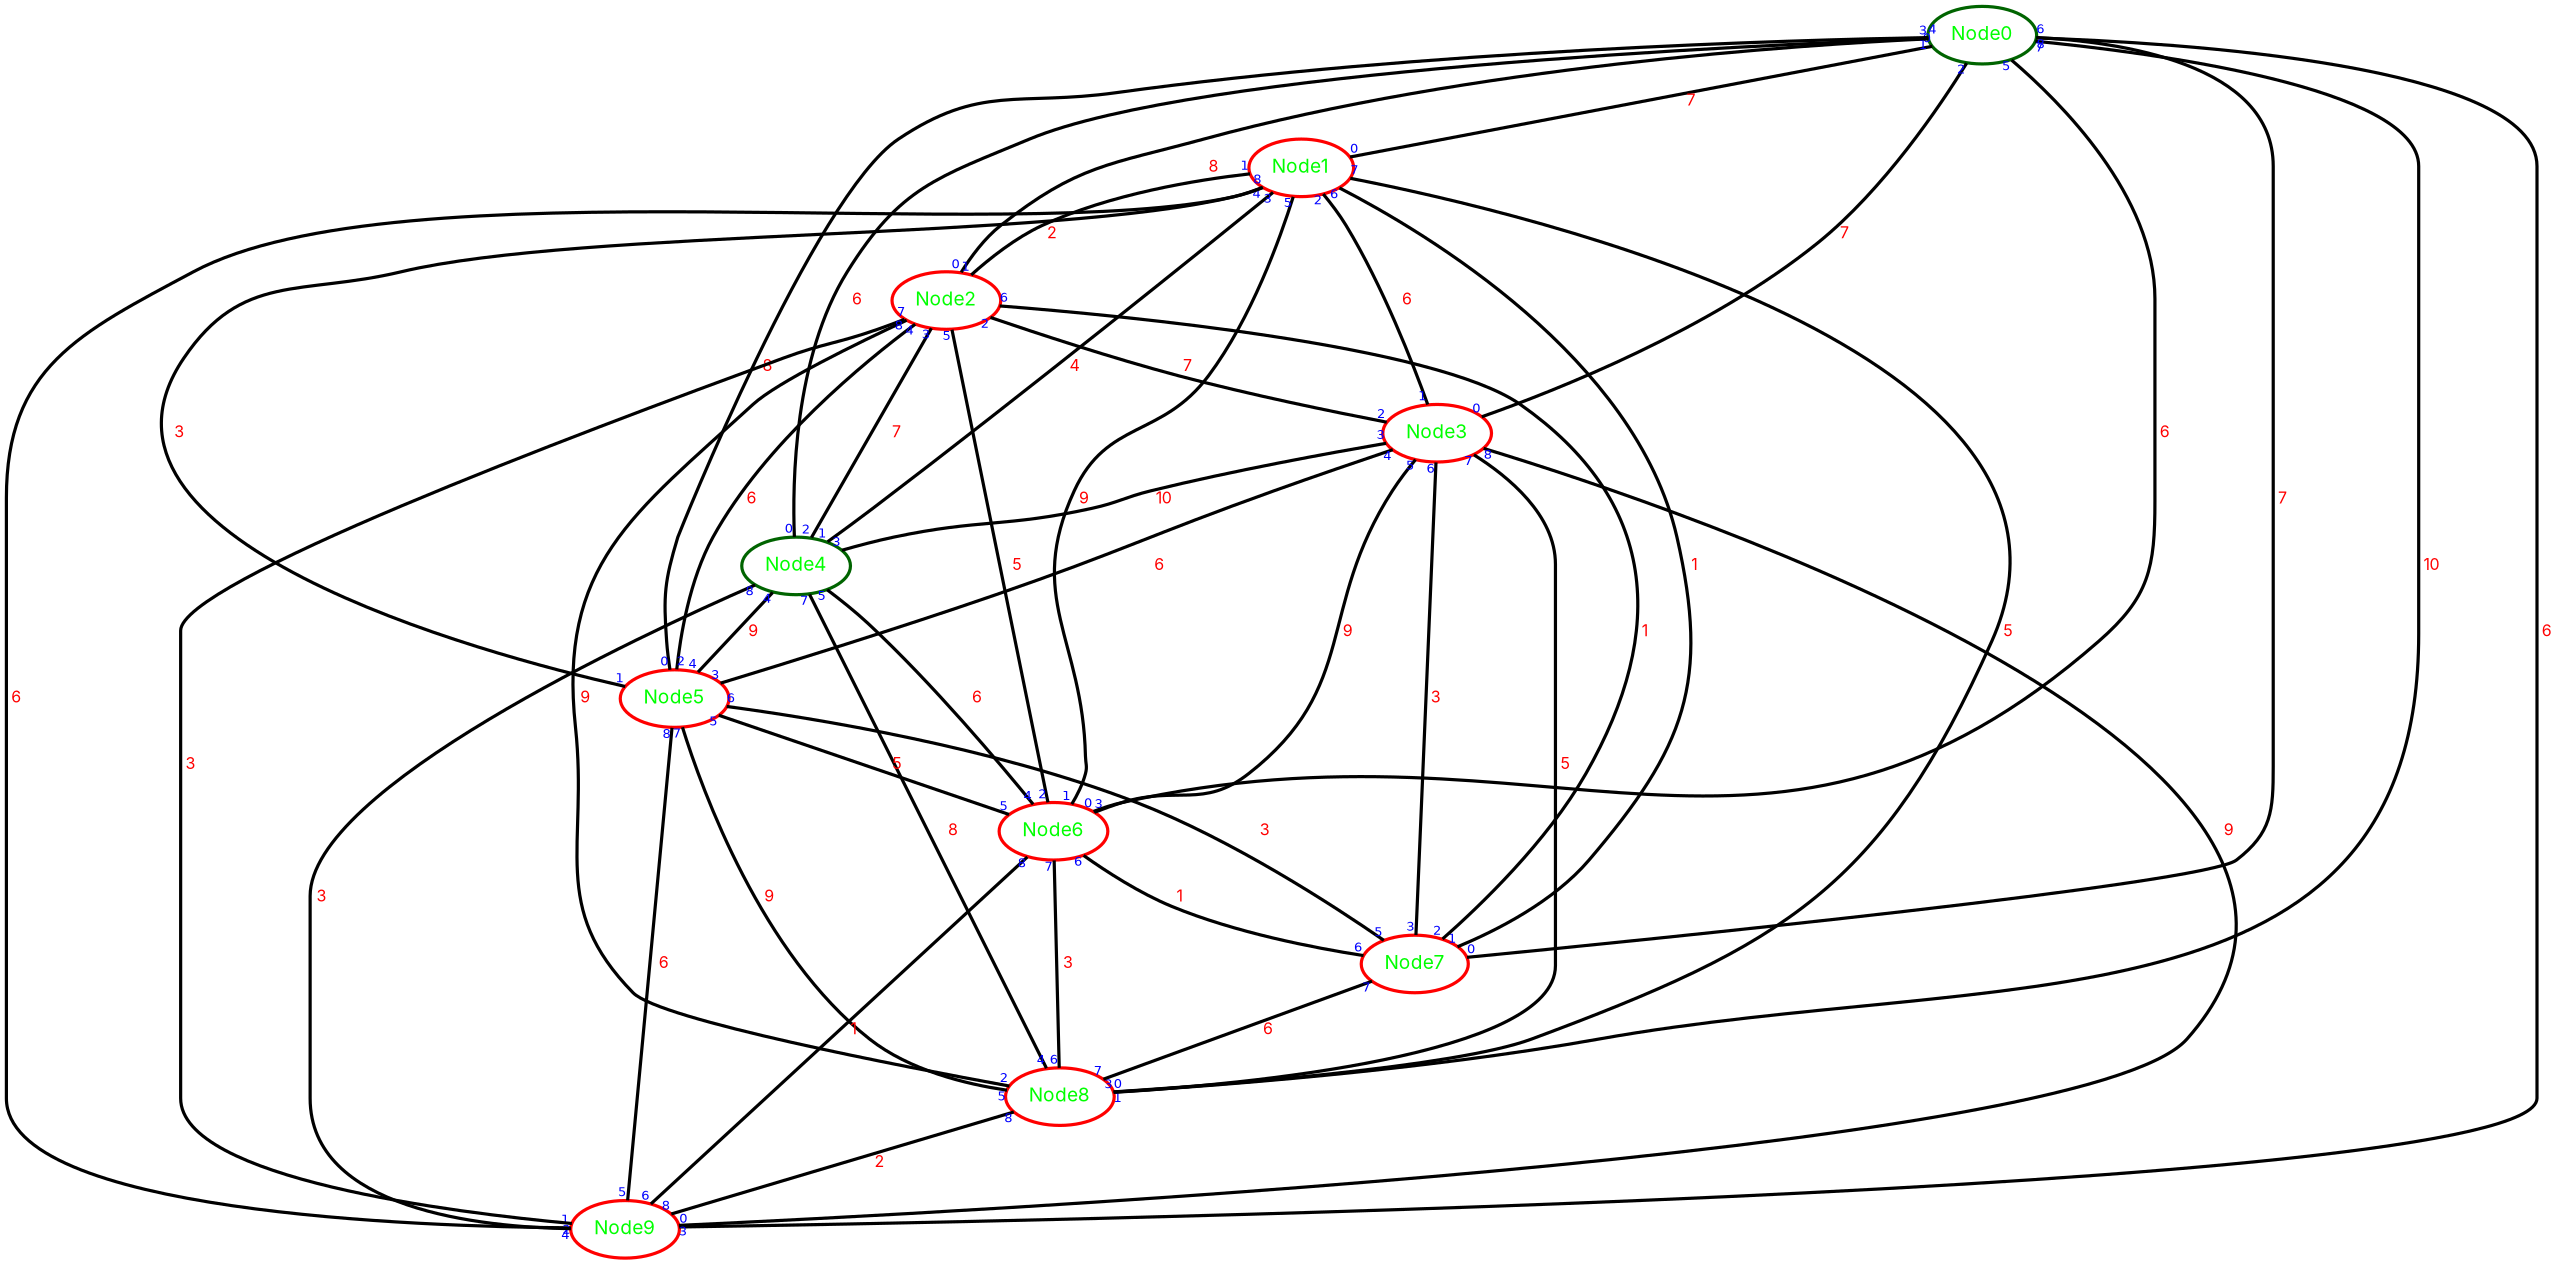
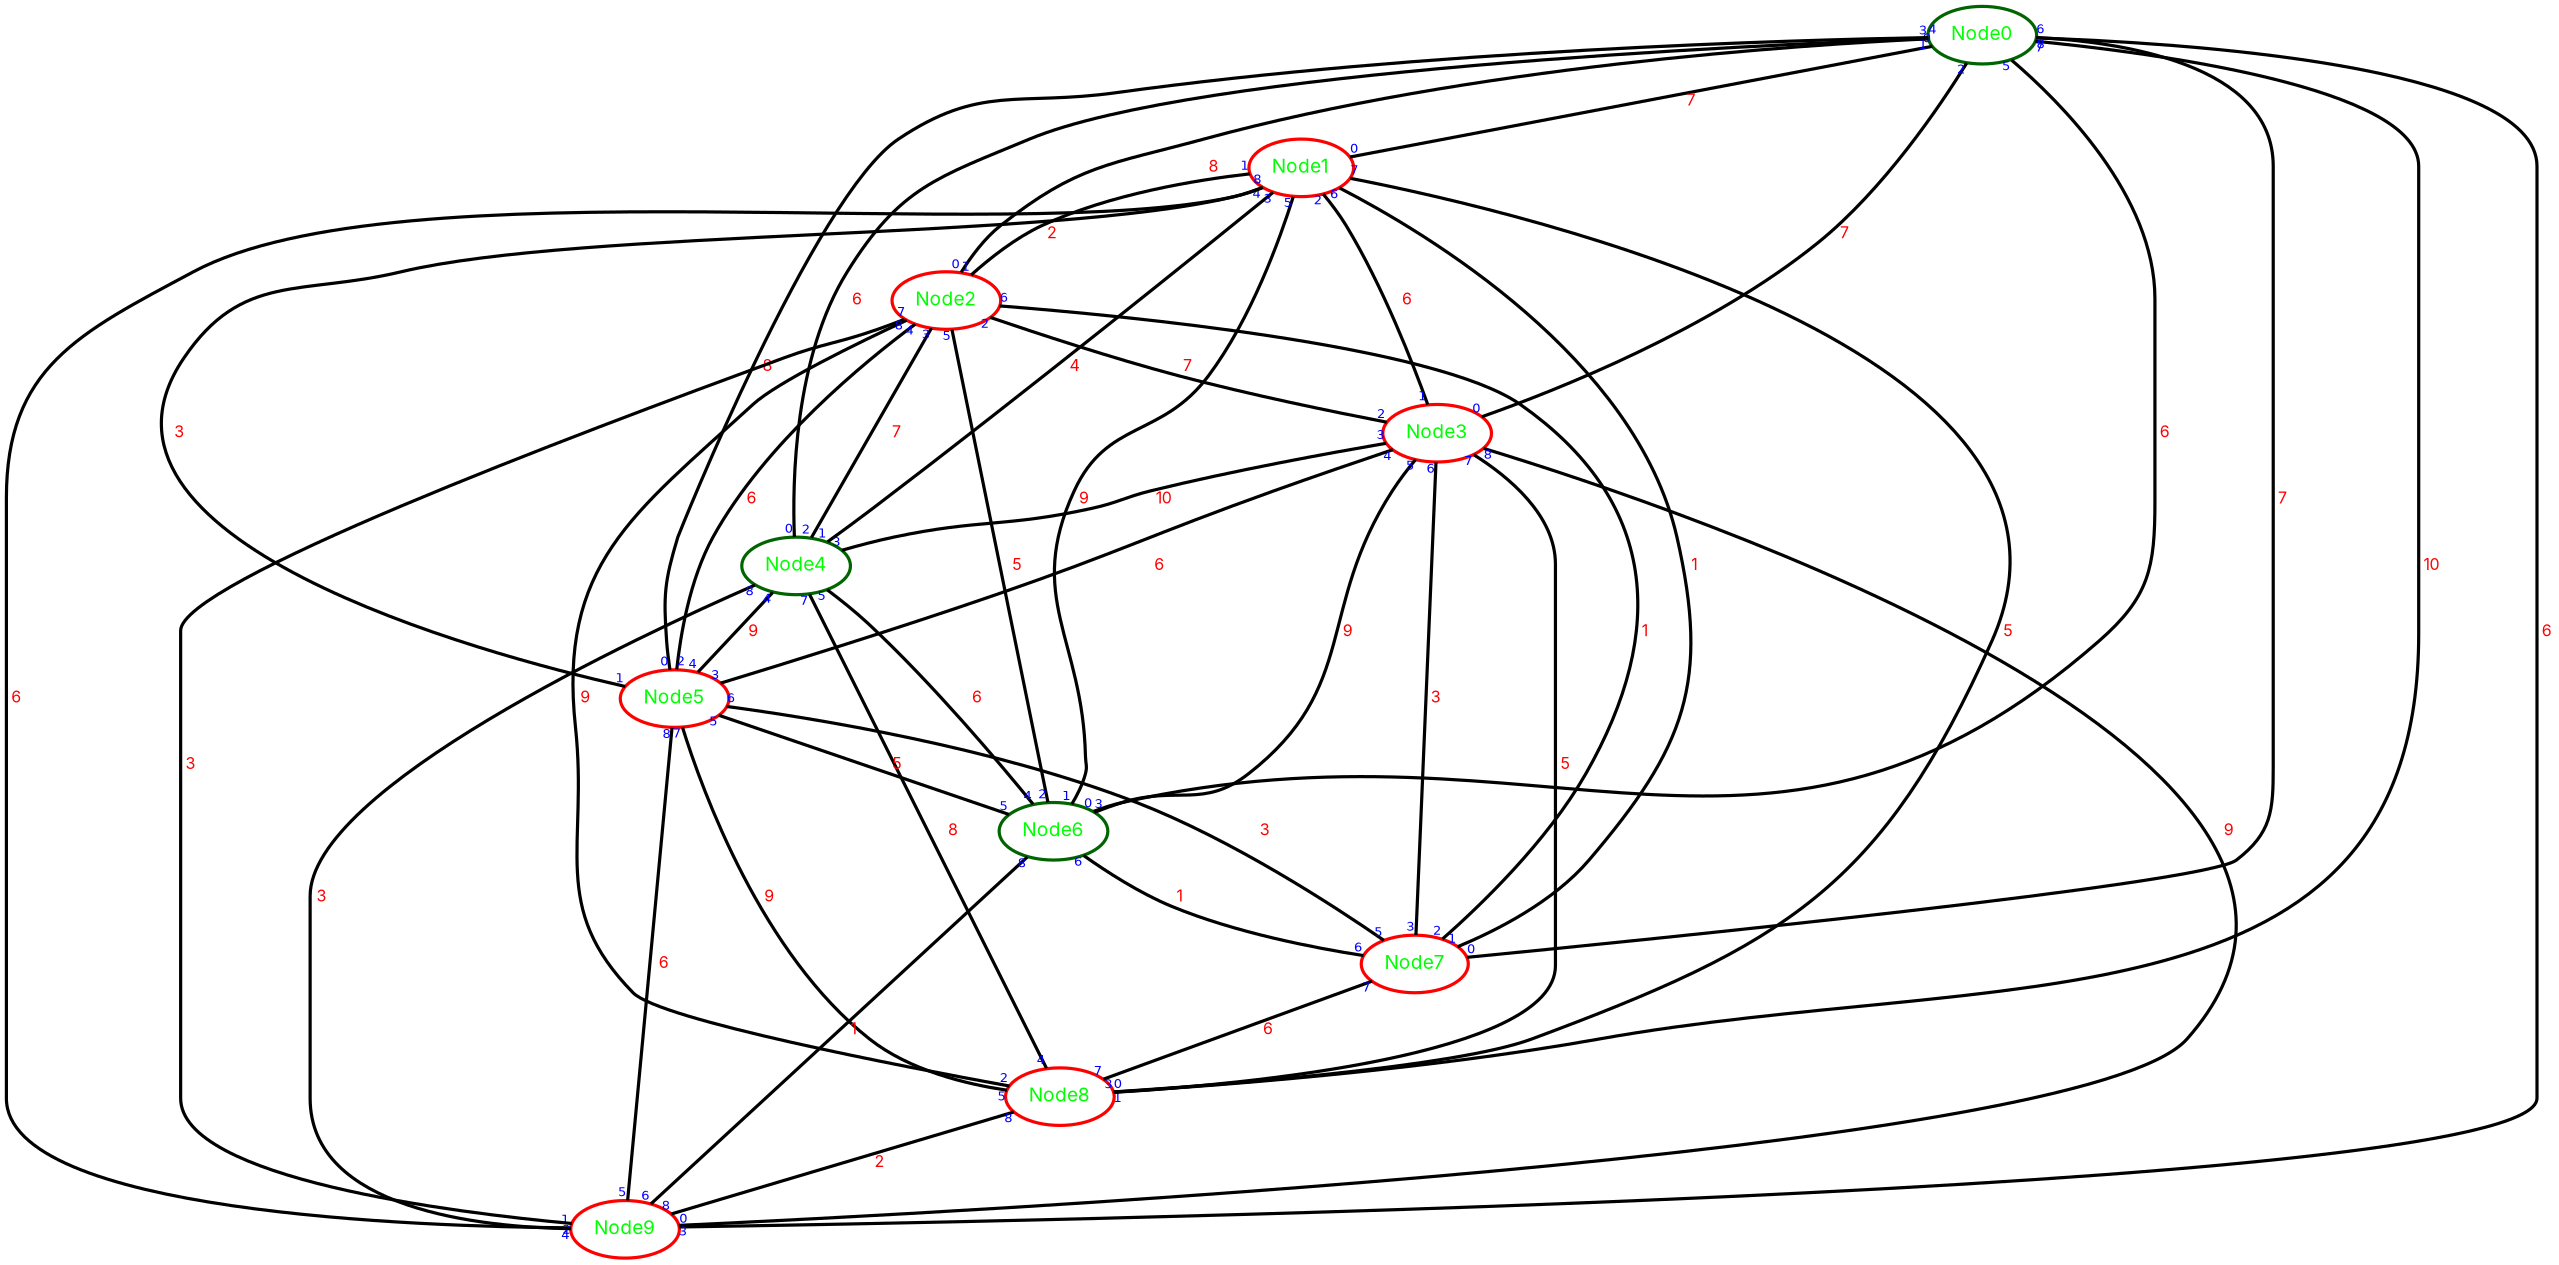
node "Node6": color red -> darkgreen
edge "Node6" -- "Node8": removed, label "3"
